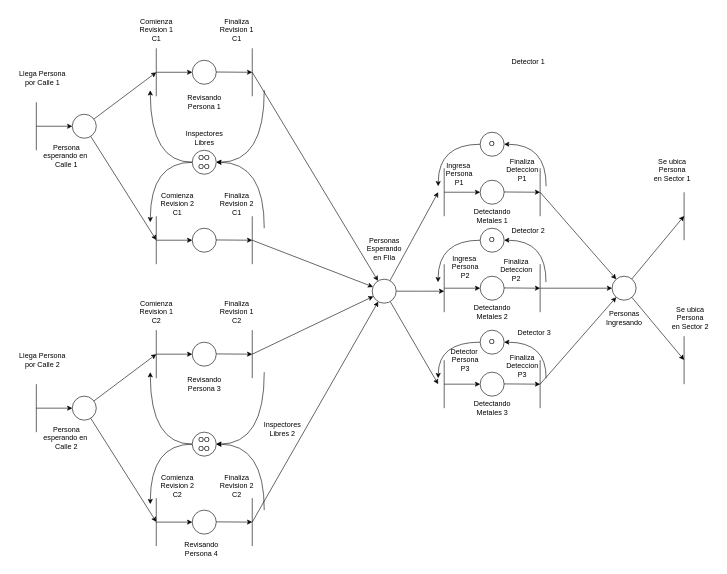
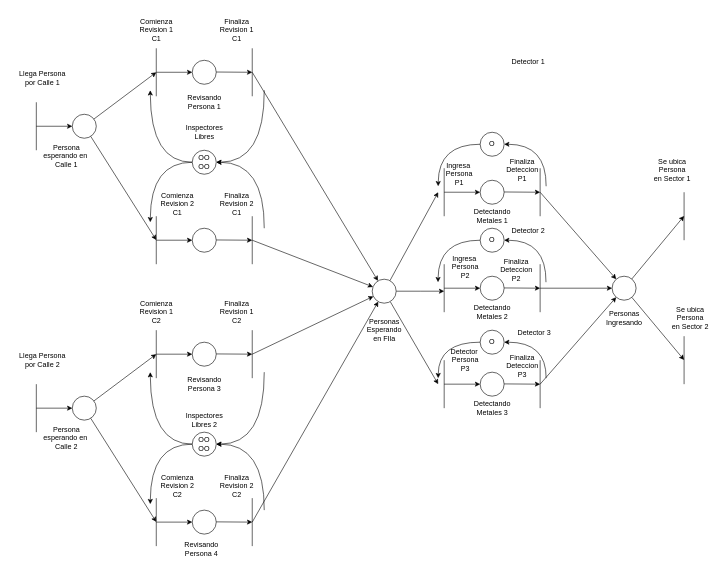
node "Inspectores Libres": moved (204, 138) -> (204, 132)
node "Personas Esperando en FIla": moved (384, 249) -> (384, 330)
node "Inspectores Libres 2": moved (282, 429) -> (204, 420)
